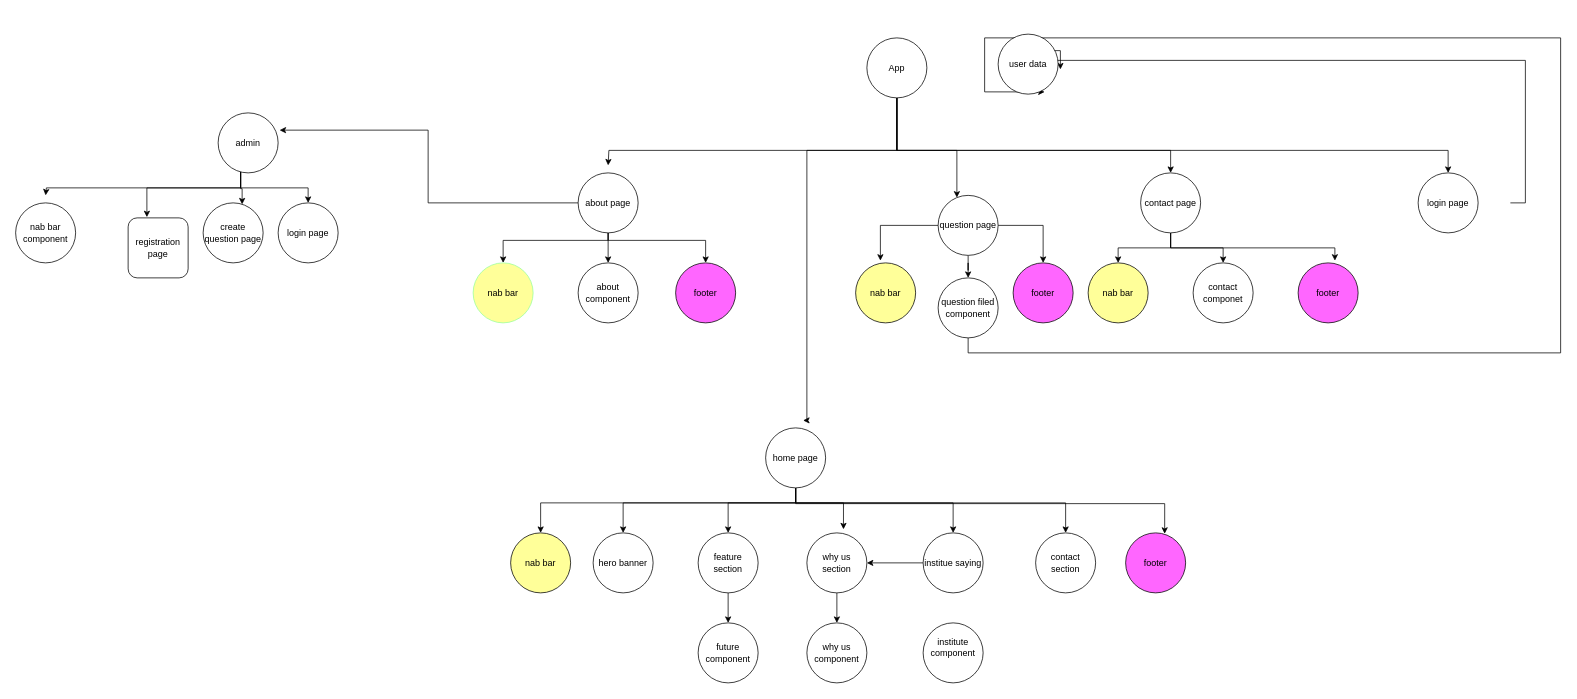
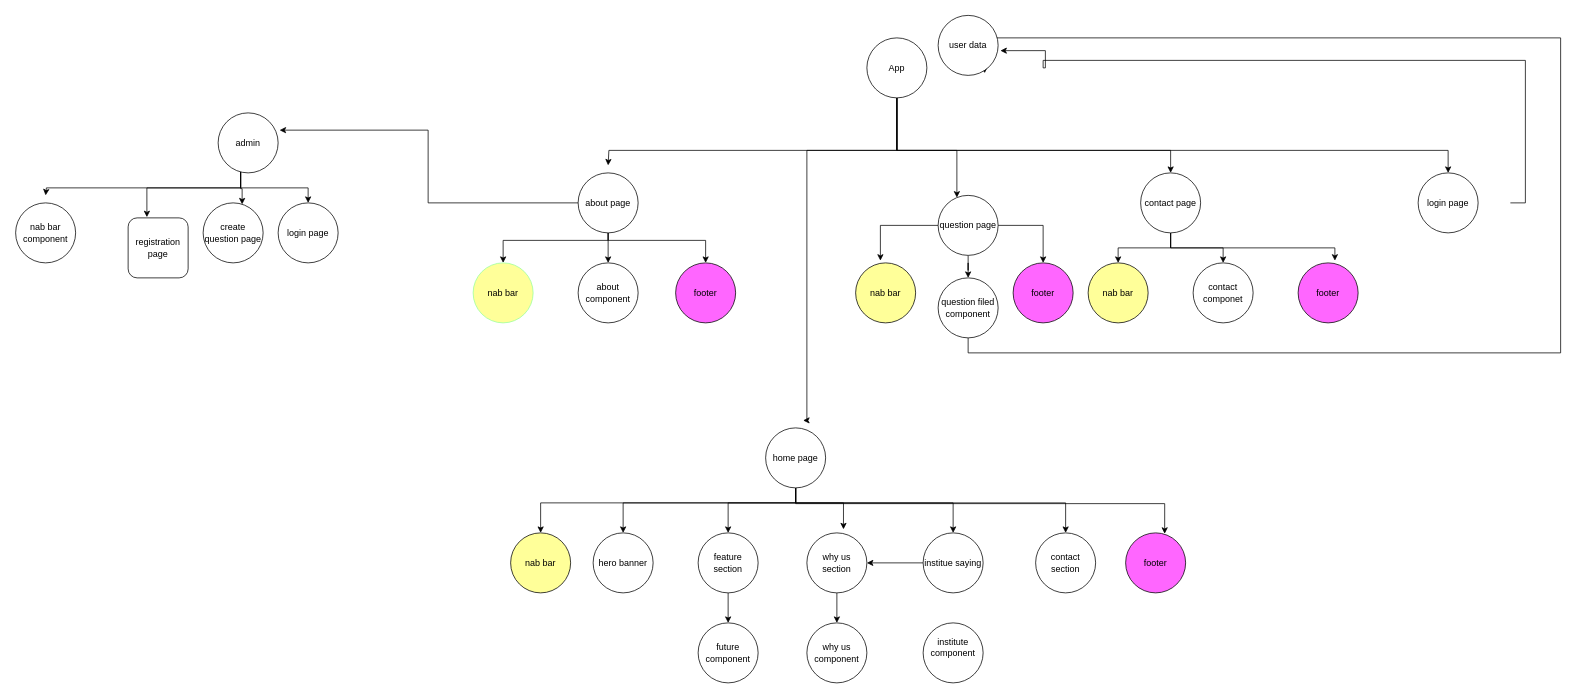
node "user data": moved (1028, 64) -> (968, 45)
